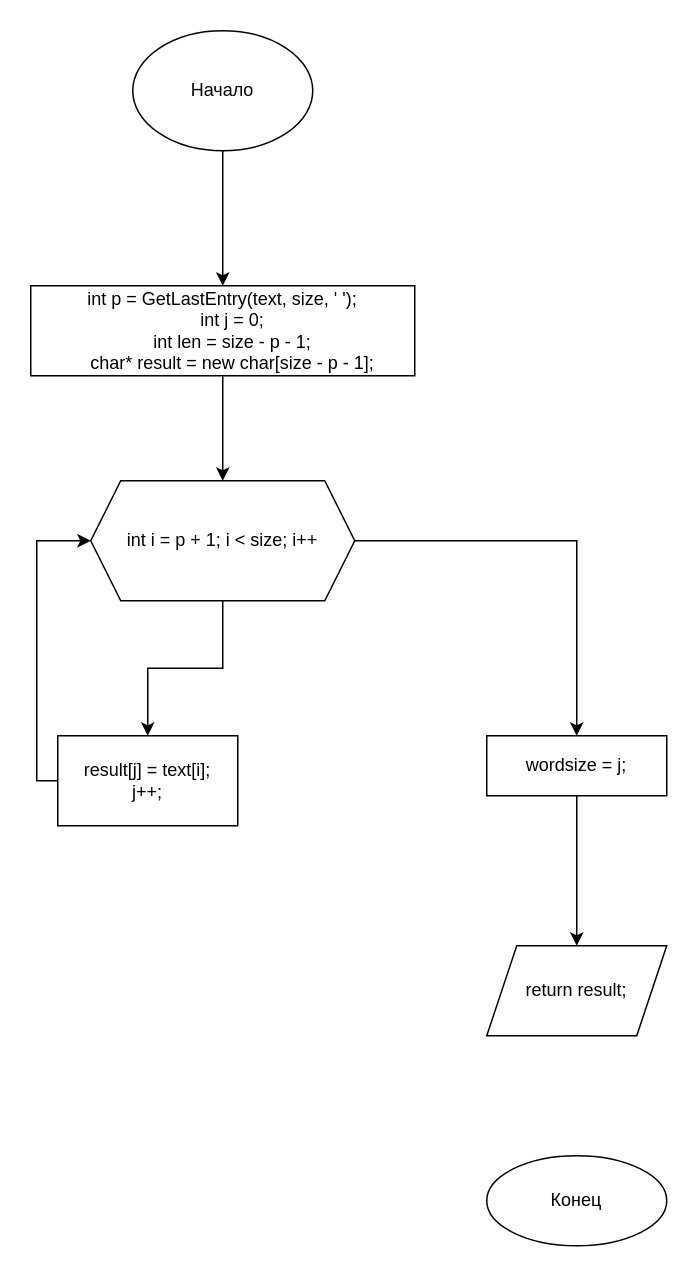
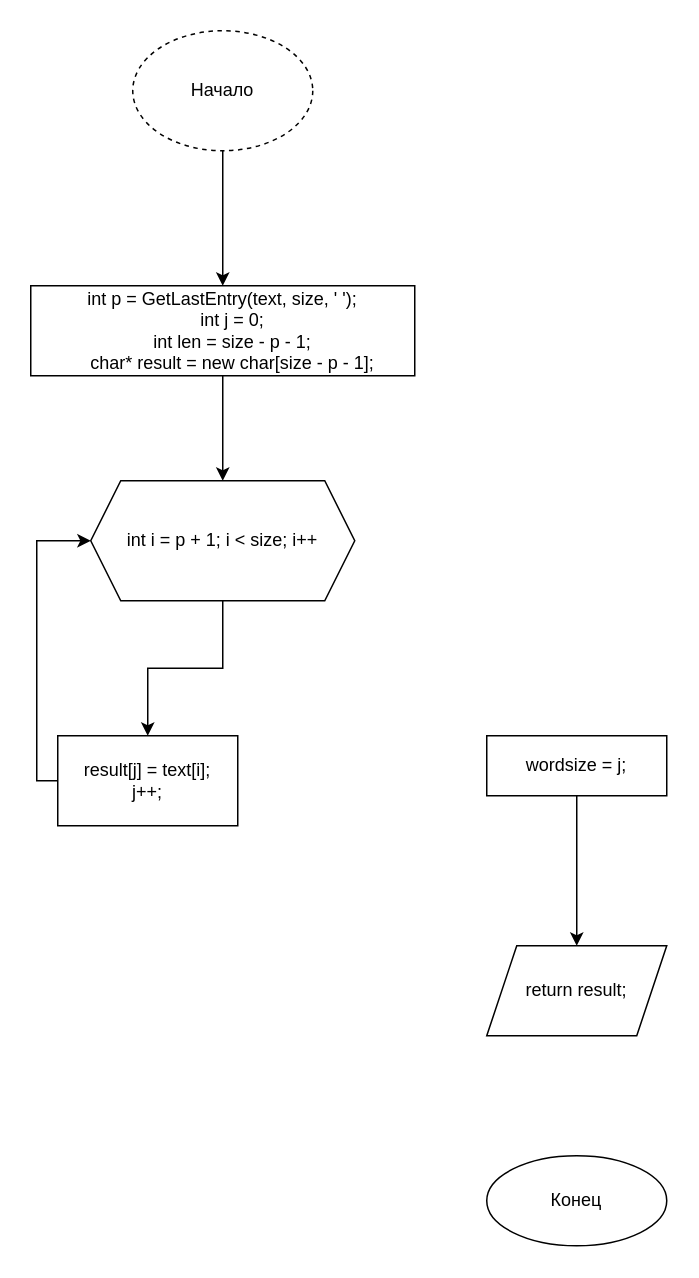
node "Начало": style solid -> dashed
edge "int i = p + 1; i < size; i++" -> "wordsize = j;": removed
